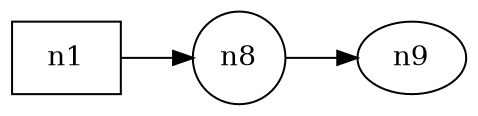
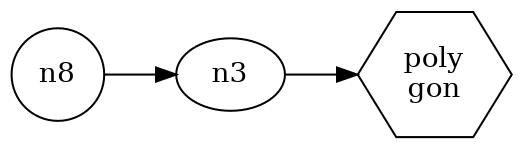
node "n1": removed
node "n9": label "n9" -> "n3"
node "poly gon": added
